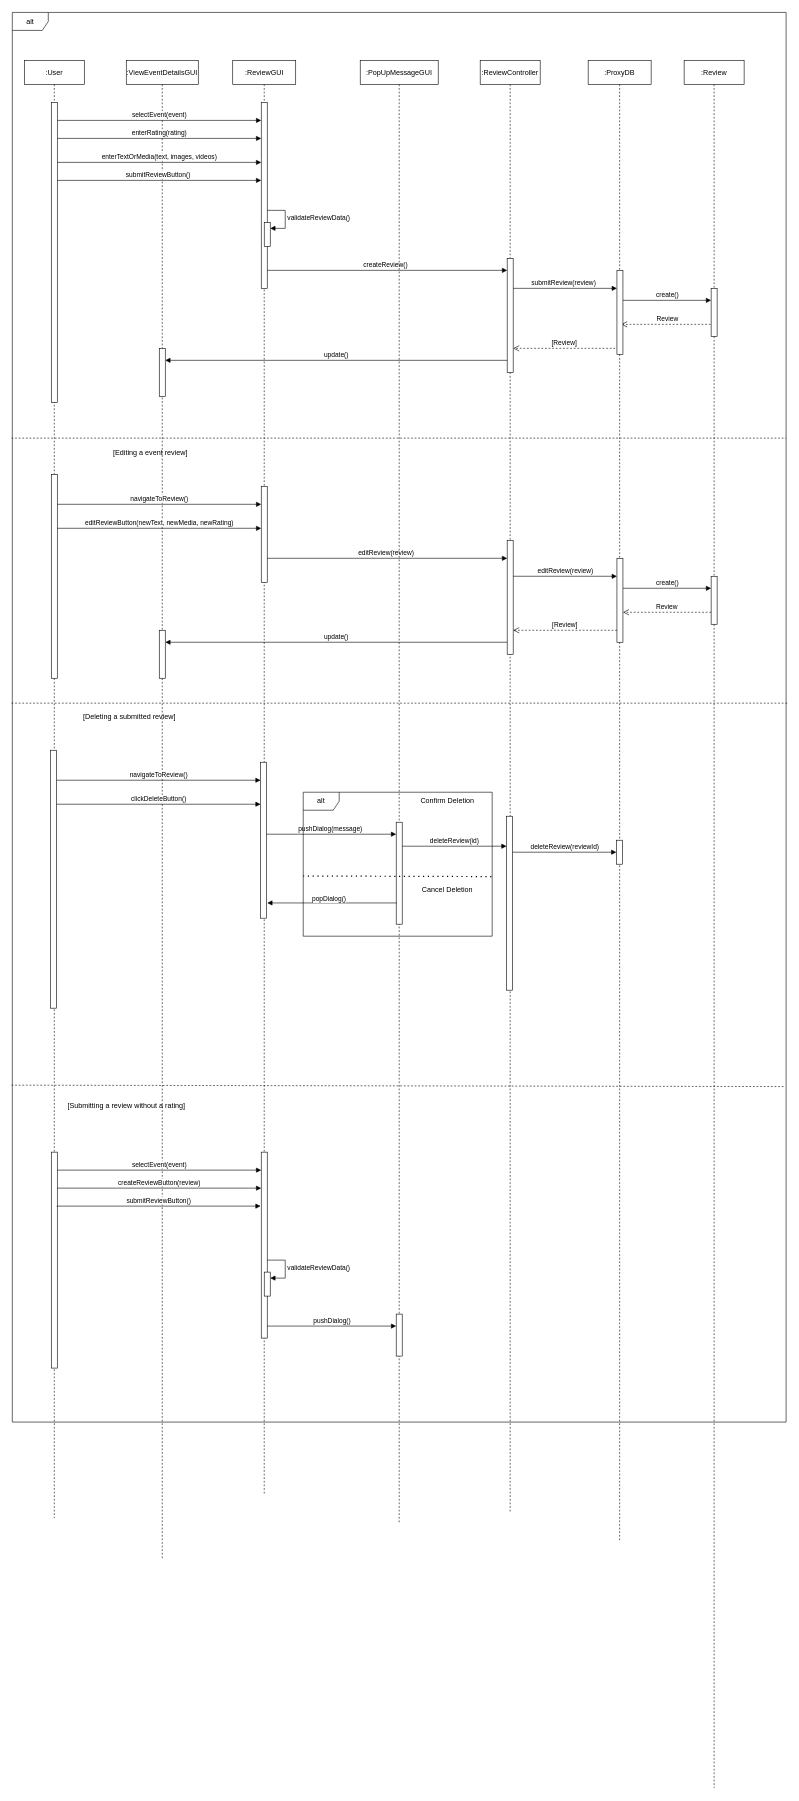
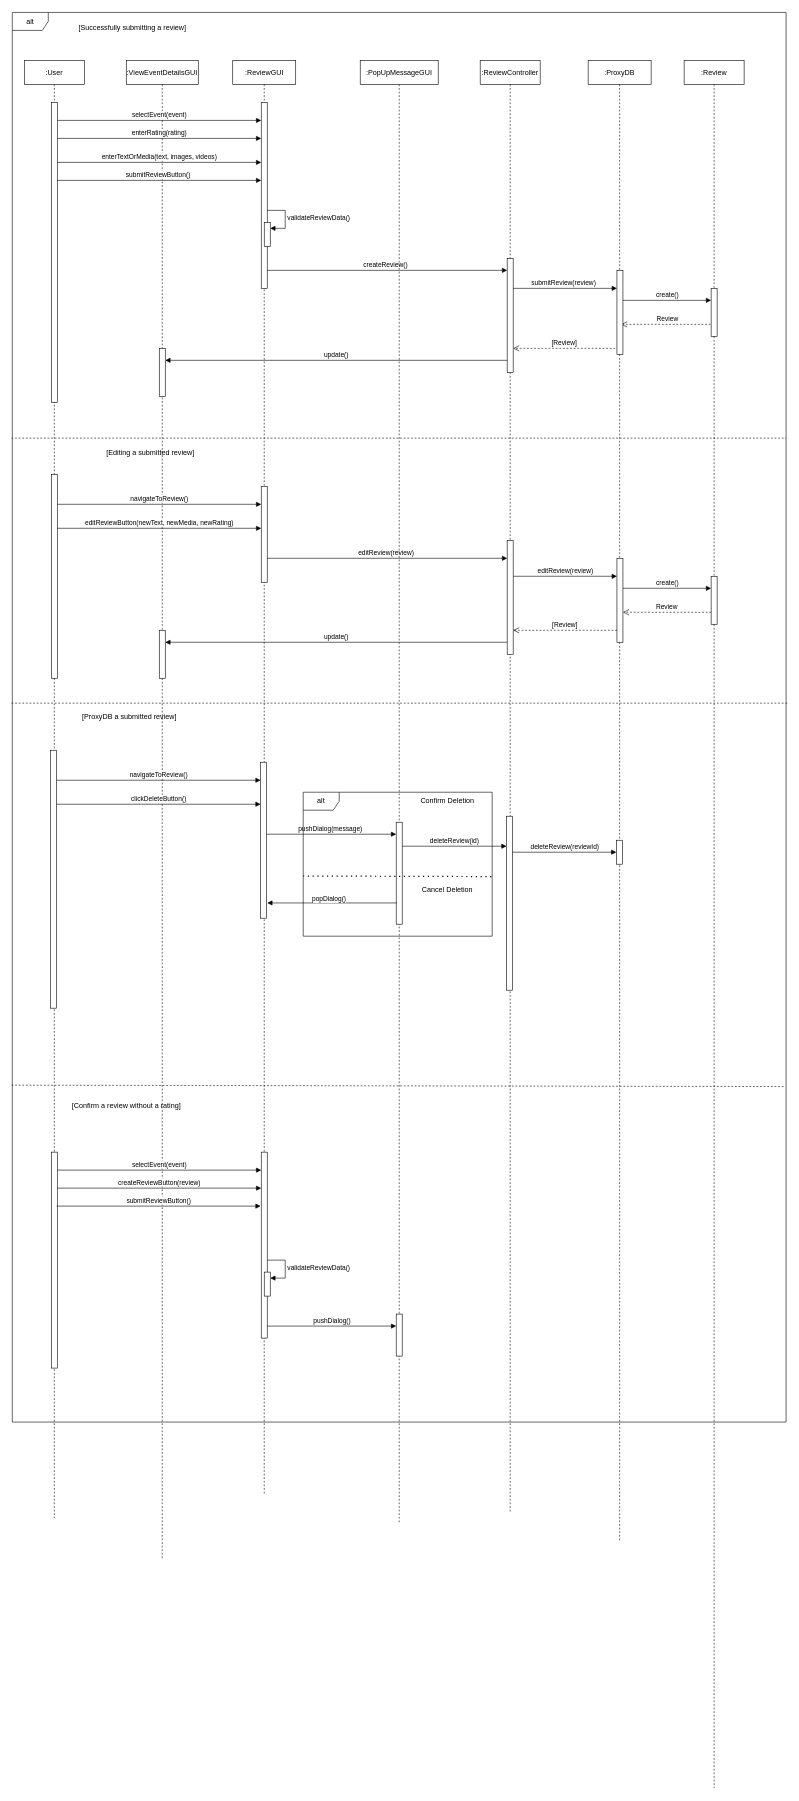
node "[Successfully submitting a review]": added
node "[Editing a event review]": label "[Editing a event review]" -> "[Editing a submitted review]"
node "[Deleting a submitted review]": label "[Deleting a submitted review]" -> "[ProxyDB a submitted review]"
node "[Submitting a review without a rating]": label "[Submitting a review without a rating]" -> "[Confirm a review without a rating]"
